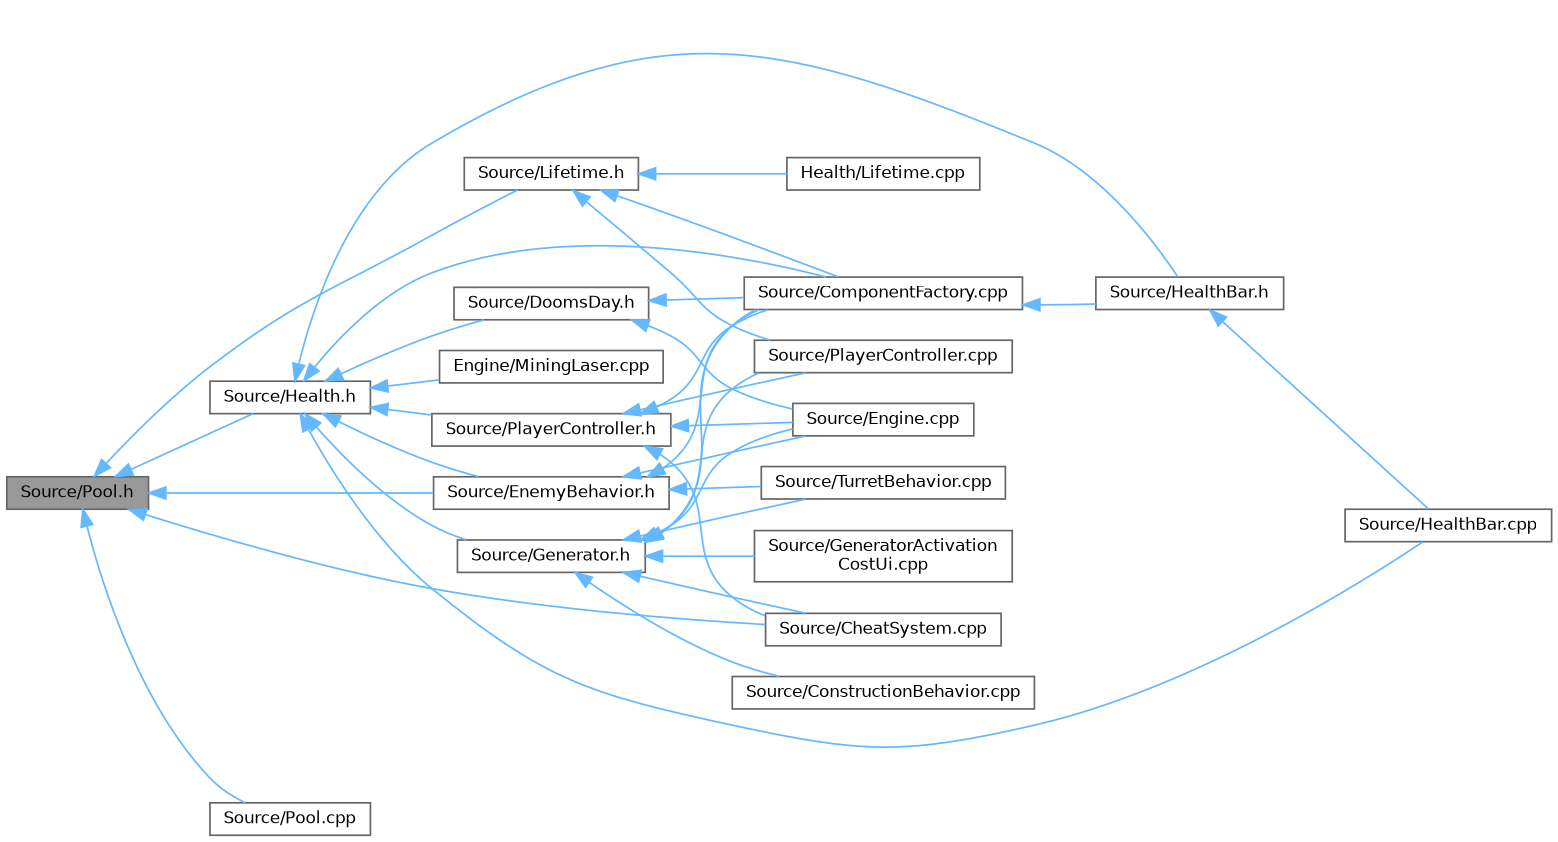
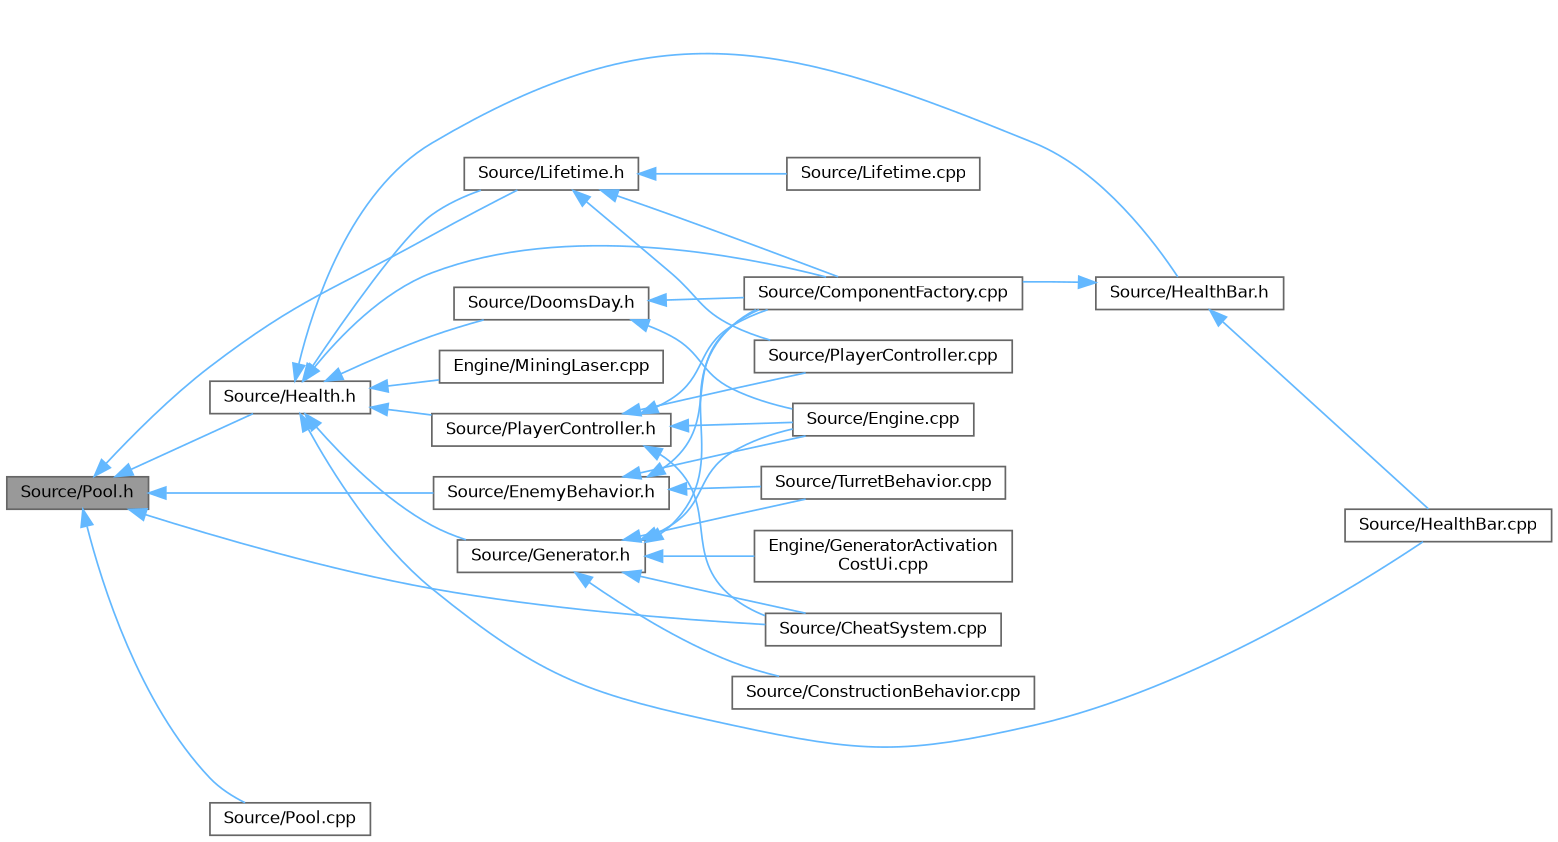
node "Health/Lifetime.cpp": label "Health/Lifetime.cpp" -> "Source/Lifetime.cpp"
edge "Source/HealthBar.h" -> "Source/ComponentFactory.cpp": reversed
edge "Source/PlayerController.cpp" -> "Source/Generator.h": removed
edge "Source/EnemyBehavior.h" -> "Source/Health.h": now "Source/Lifetime.h" -> "Source/Health.h"
node "Source/GeneratorActivation CostUi.cpp": label "Source/GeneratorActivation CostUi.cpp" -> "Engine/GeneratorActivation CostUi.cpp"
